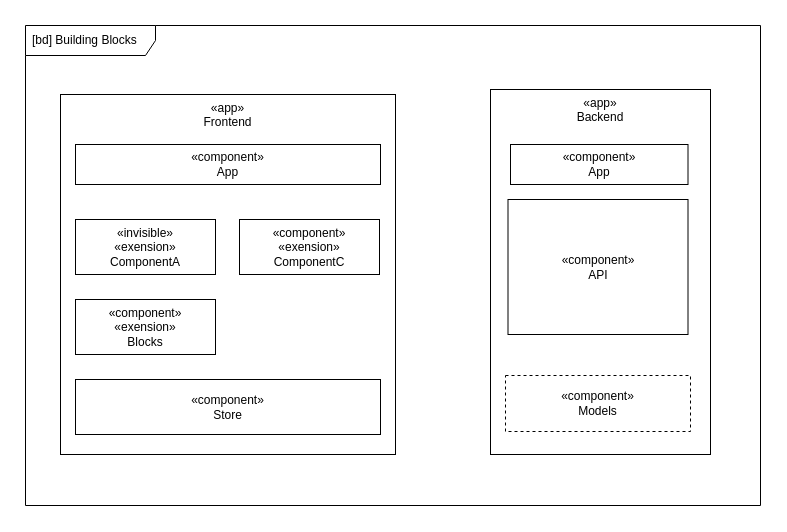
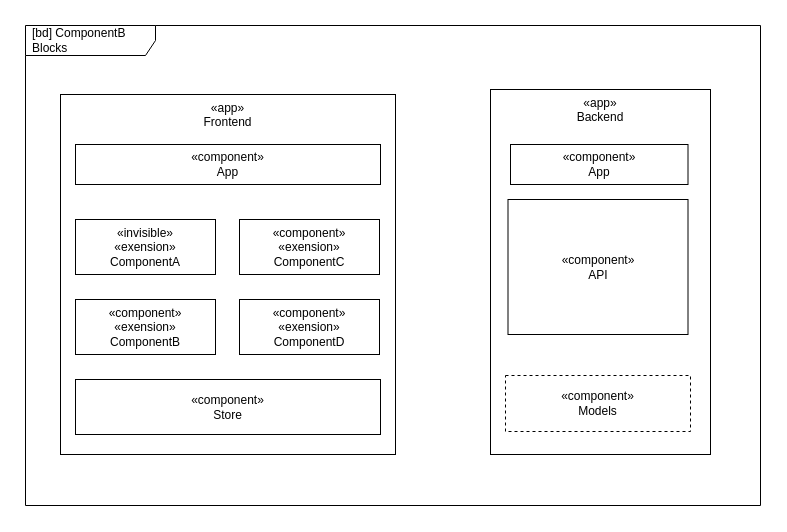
node "[bd] Building Blocks": label "[bd] Building Blocks" -> "[bd] ComponentB Blocks"
node "«component» «exension» ComponentD": added
node "«component» «exension» Blocks": label "«component» «exension» Blocks" -> "«component» «exension» ComponentB"
